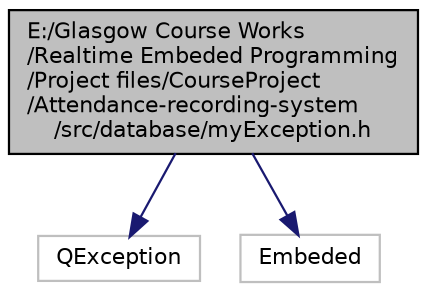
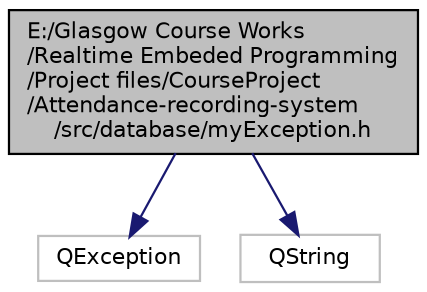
node "Embeded": label "Embeded" -> "QString"
